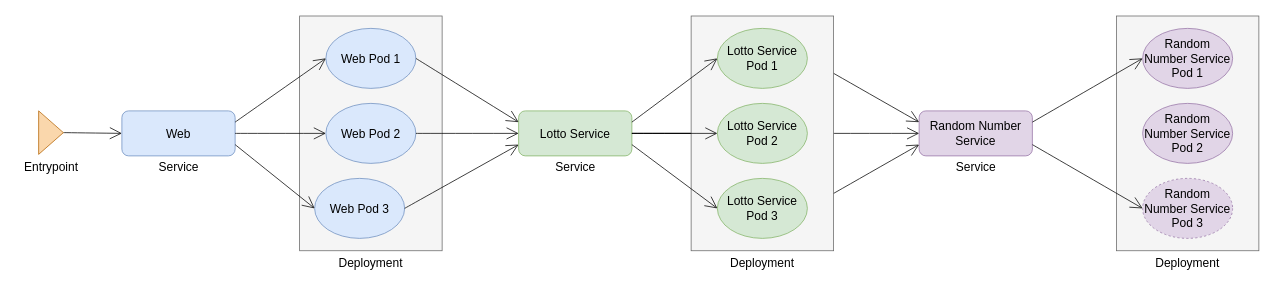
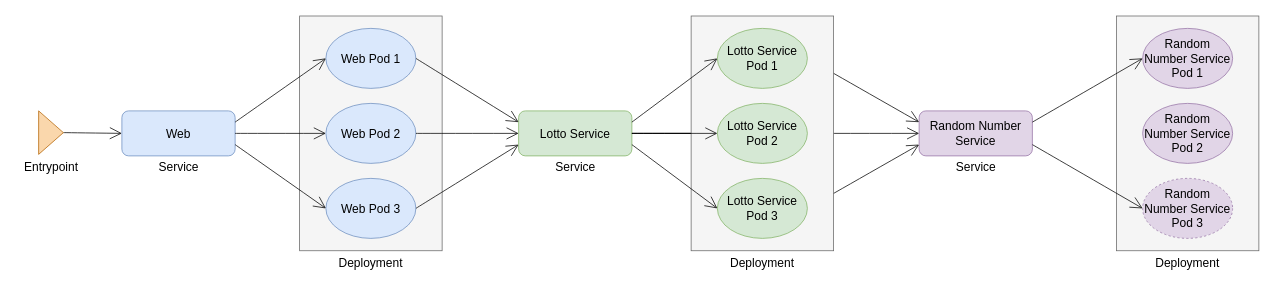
node "Web Pod 3": moved (360, 208) -> (371, 208)
